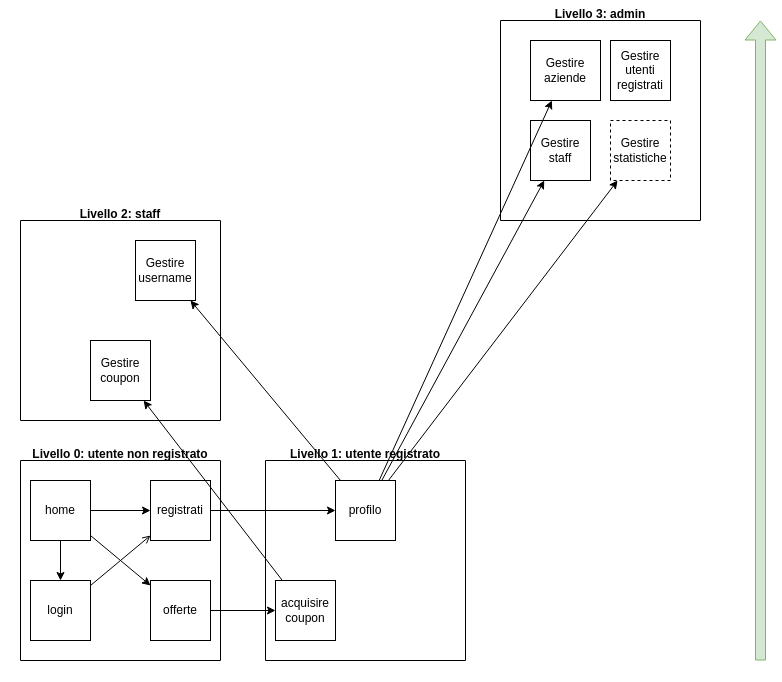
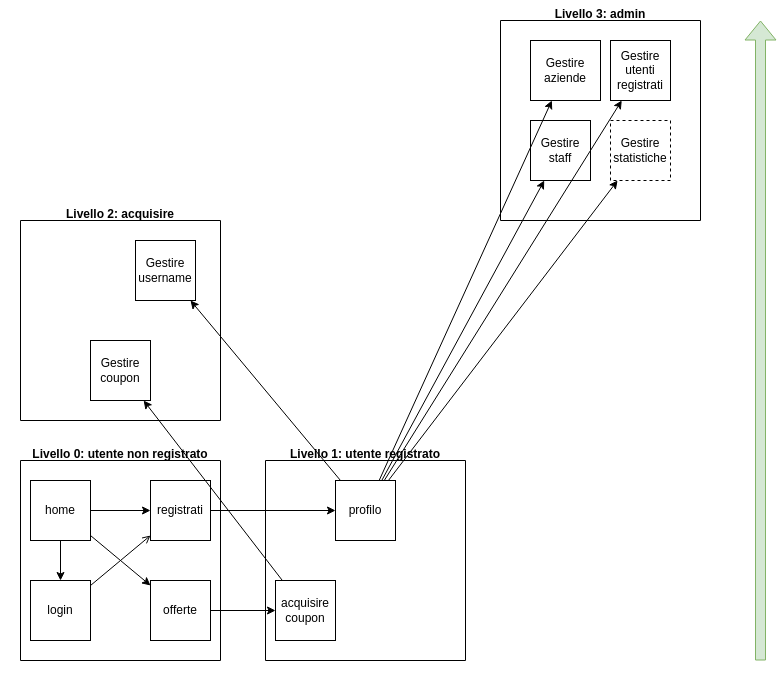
node "Livello 2: staff": label "Livello 2: staff" -> "Livello 2: acquisire"
edge "profilo" -> "Gestire utenti registrati": added
